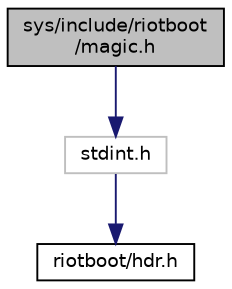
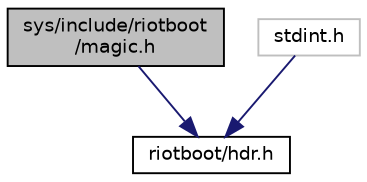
edge "sys/include/riotboot /magic.h" -> "stdint.h": now "sys/include/riotboot /magic.h" -> "riotboot/hdr.h"
